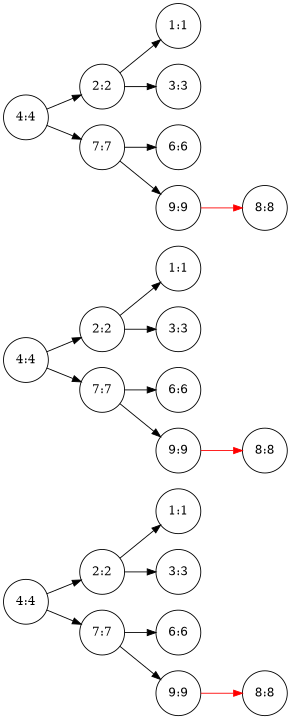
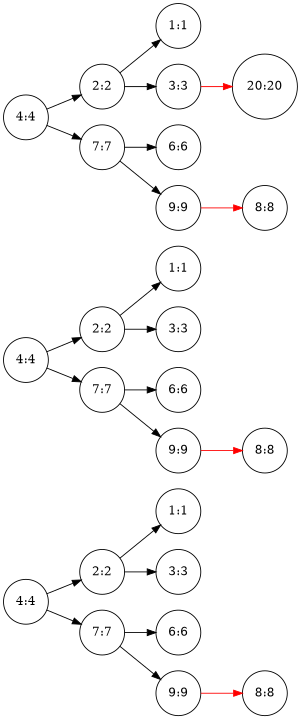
node "20:20": added
